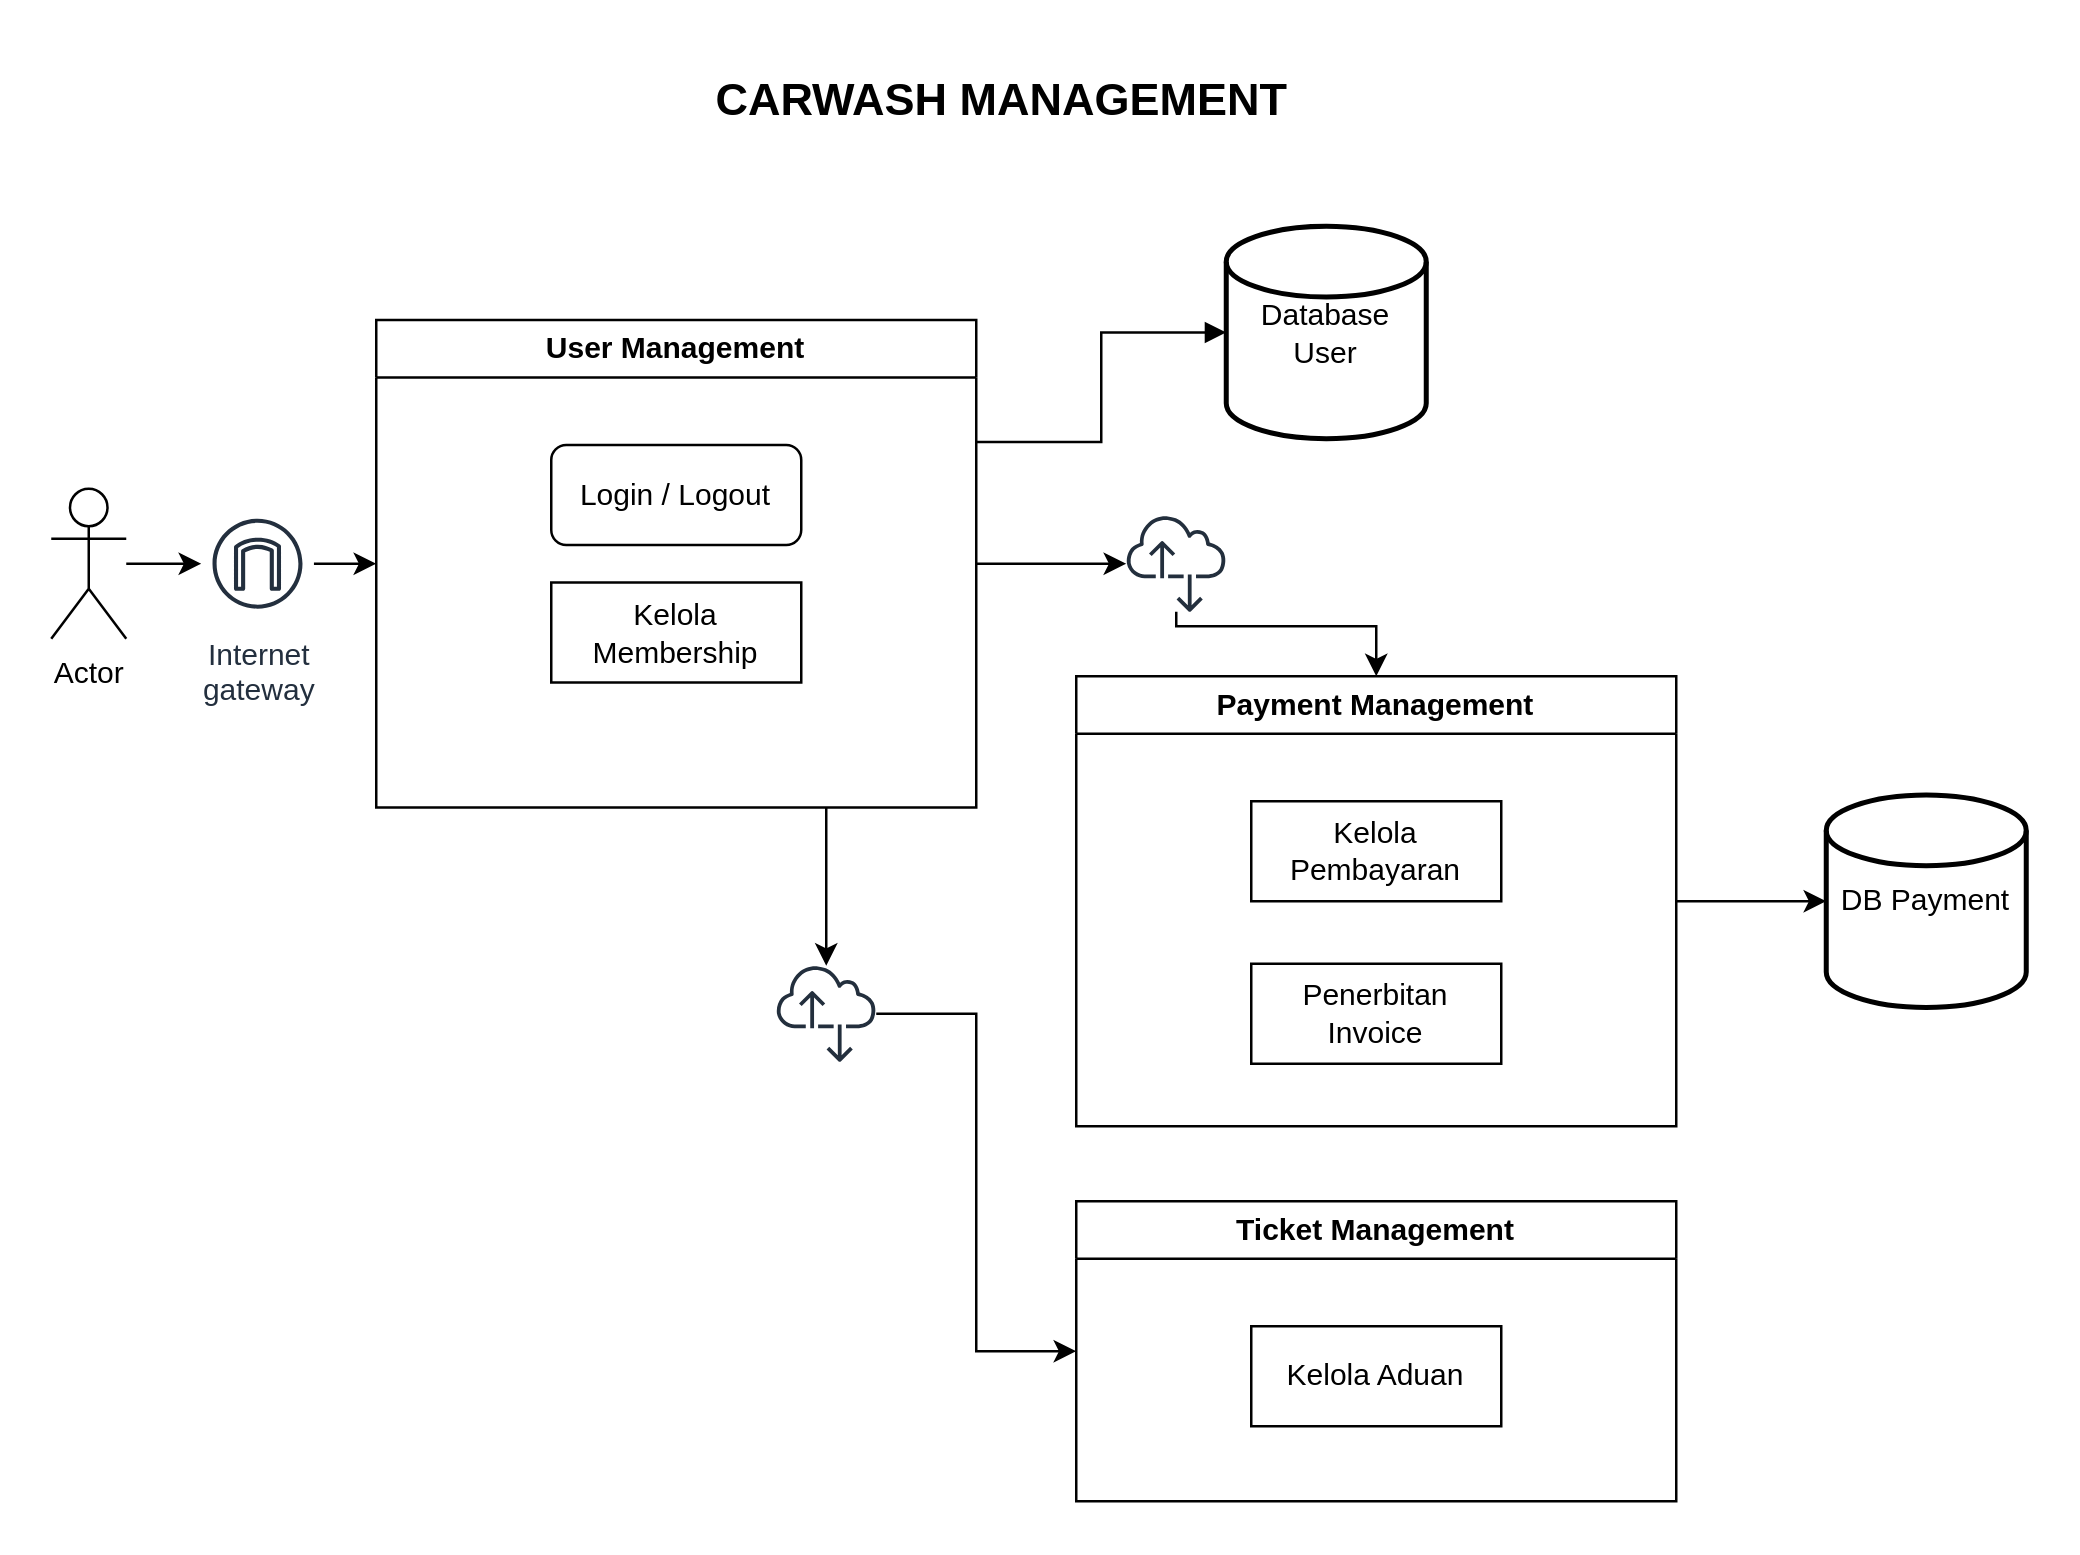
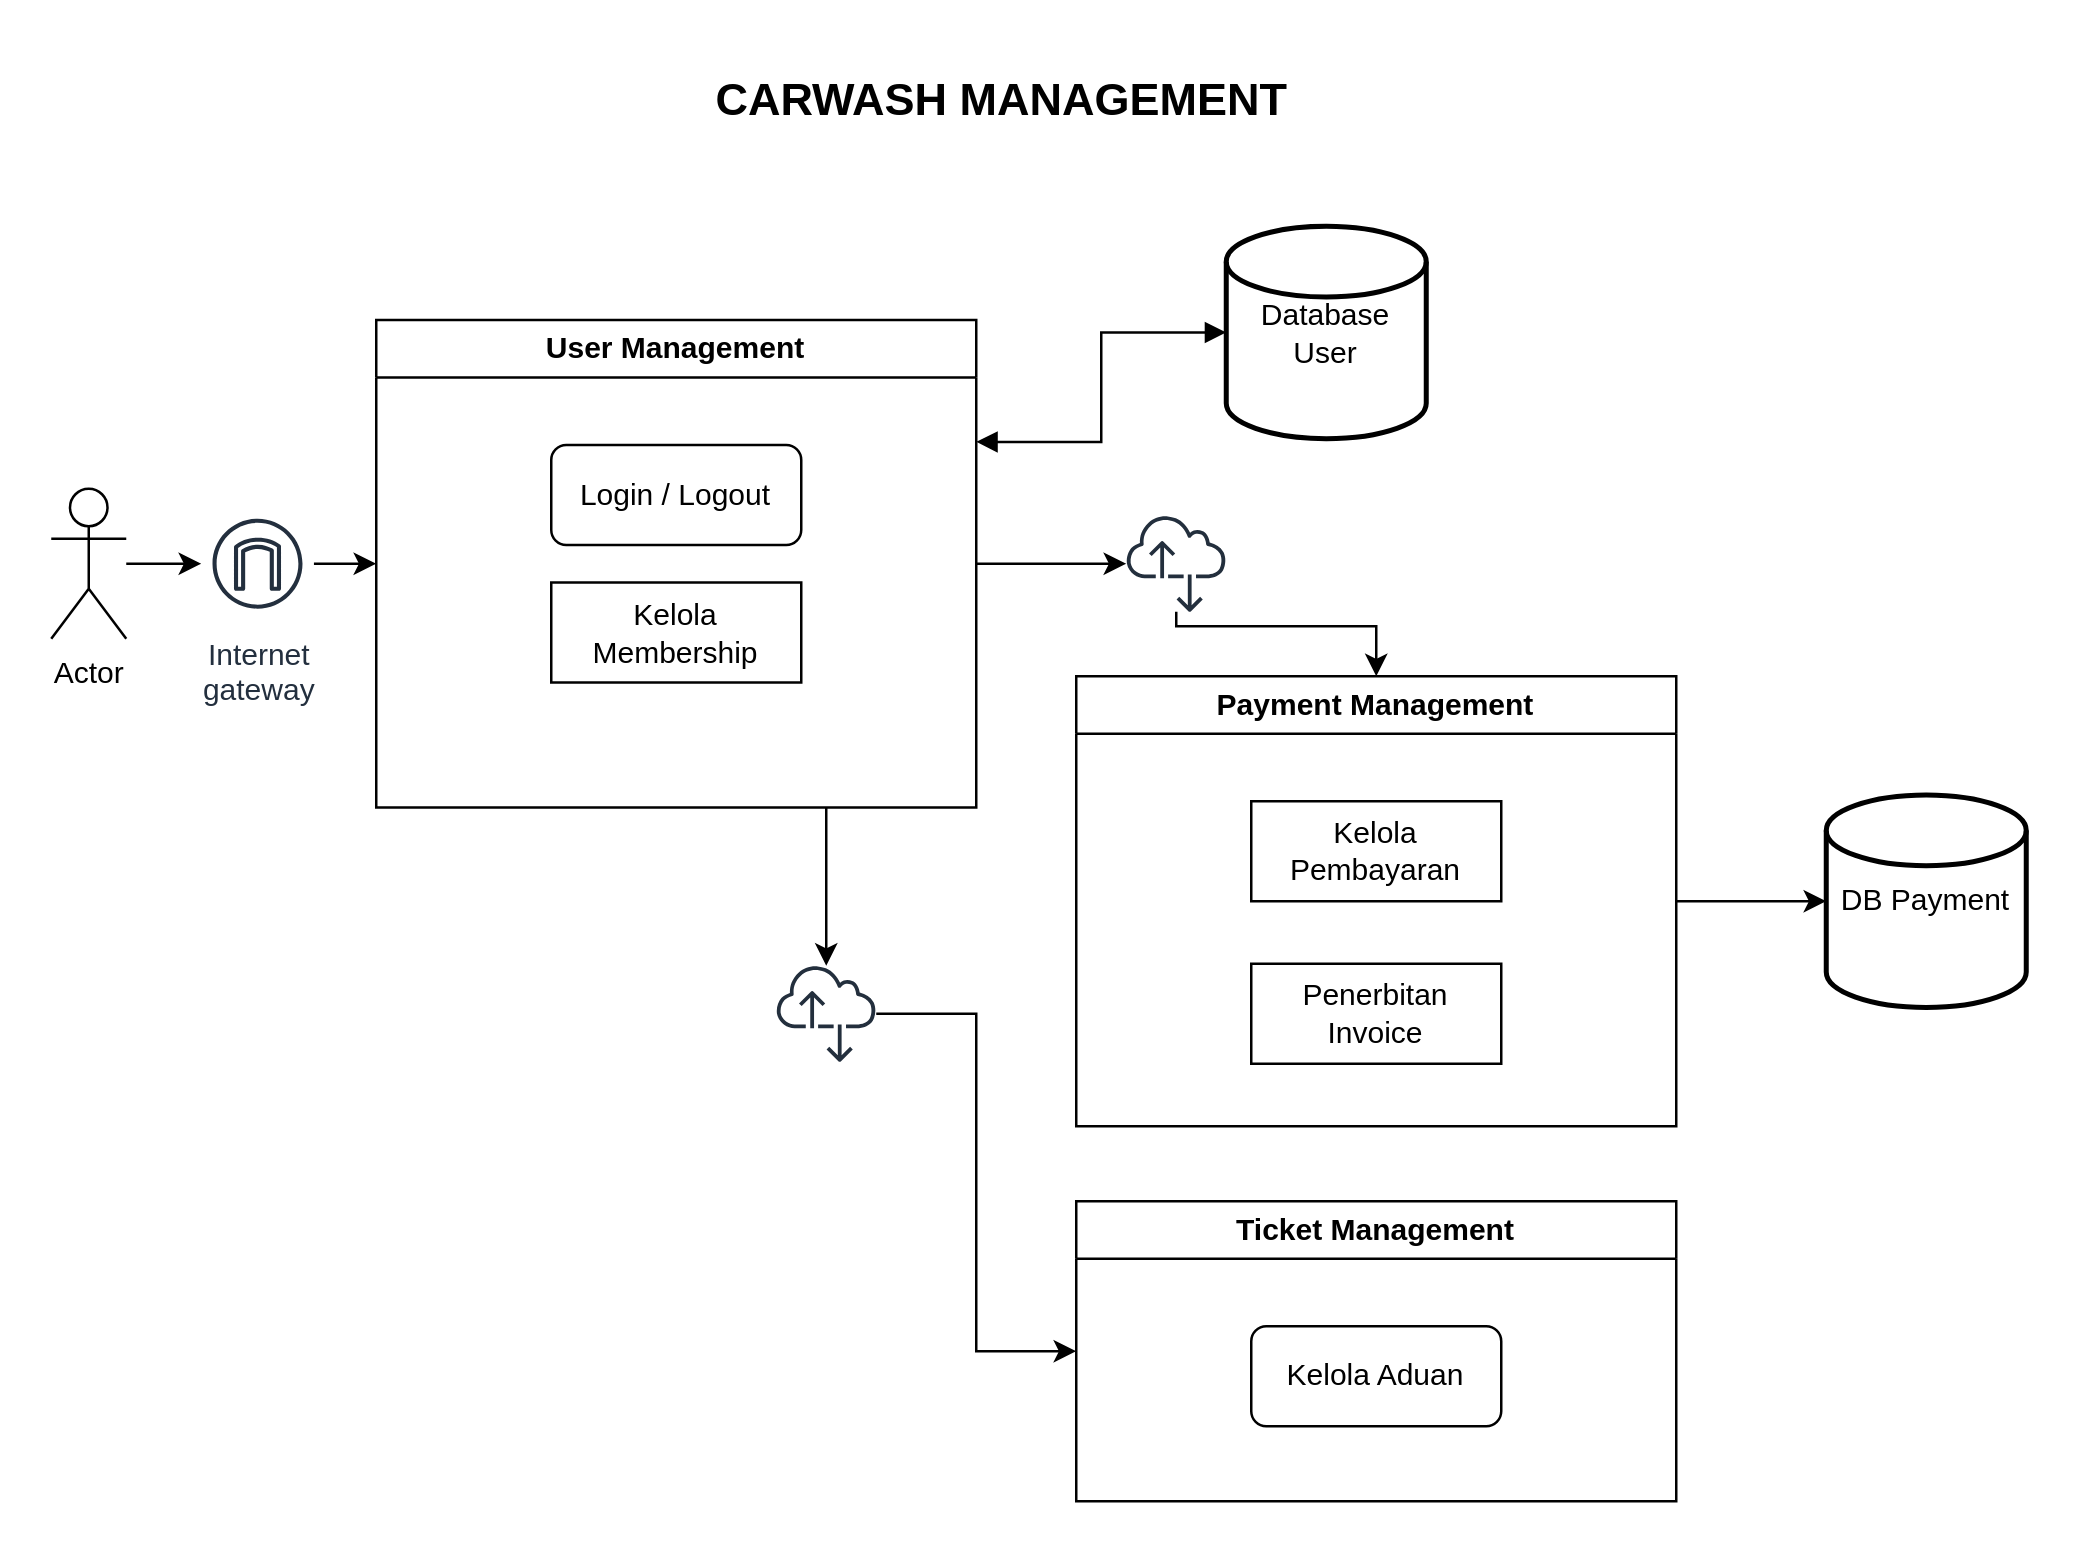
edge "User Management" -> "Database User": arrowhead none -> block
node "Kelola Aduan": shape rectangle -> rounded rectangle
